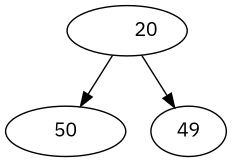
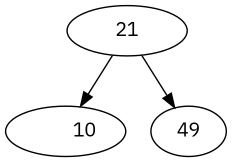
node "20": label "20" -> "21"
node "50": label "50" -> "10"
